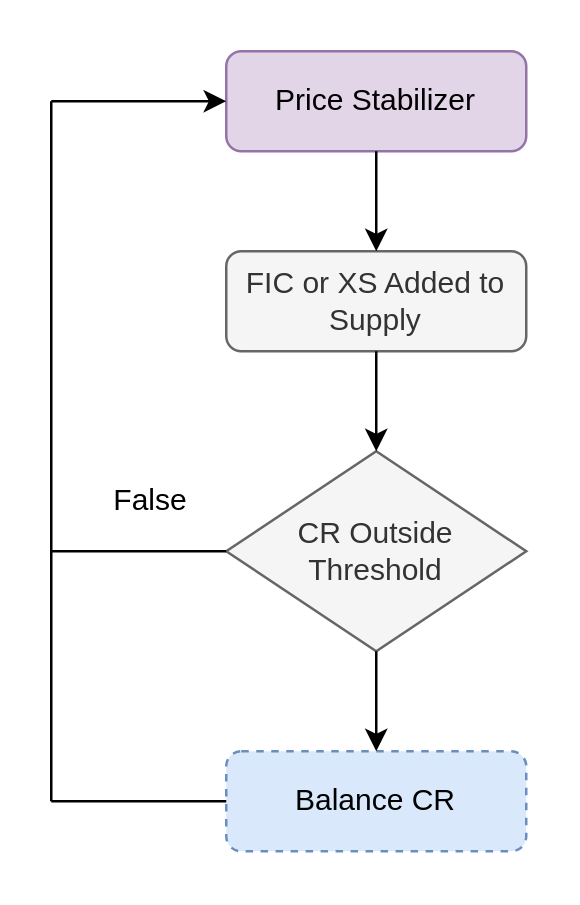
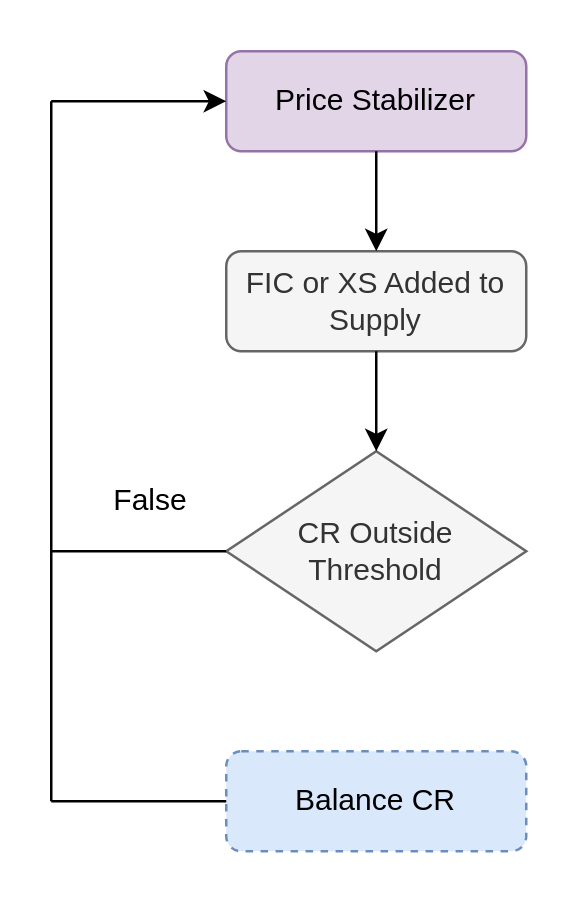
edge "CR Outside Threshold" -> "Balance CR": removed
